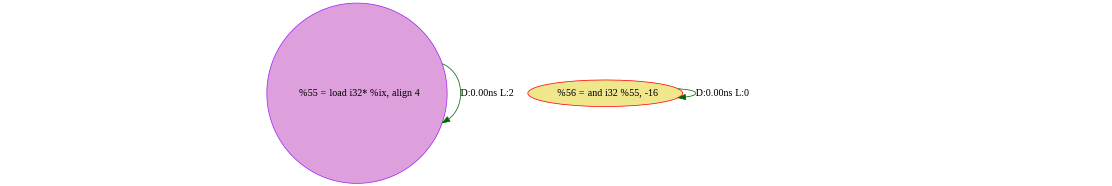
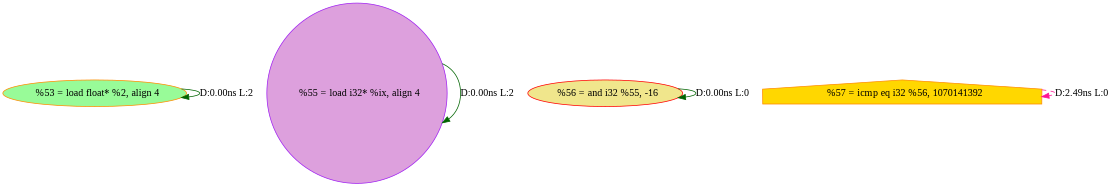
node "%53 = load float* %2, align 4": added
node "%57 = icmp eq i32 %56, 1070141392": added
